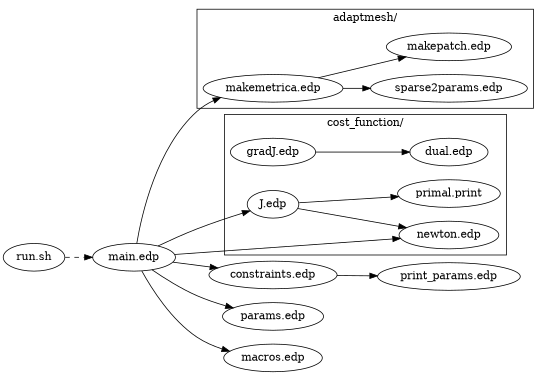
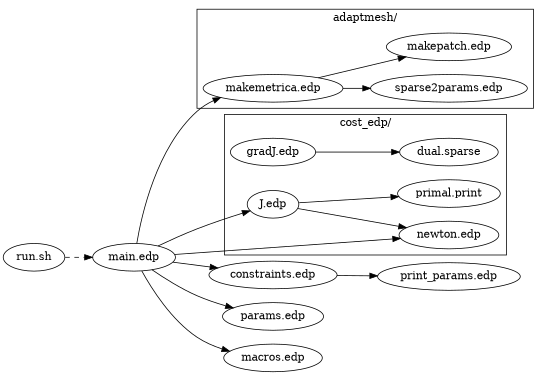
cluster "cost_function/": label "cost_function/" -> "cost_edp/"
node "dual.edp": label "dual.edp" -> "dual.sparse"
